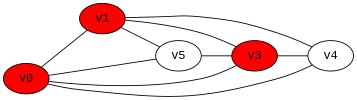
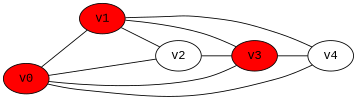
node "v5": label "v5" -> "v2"
